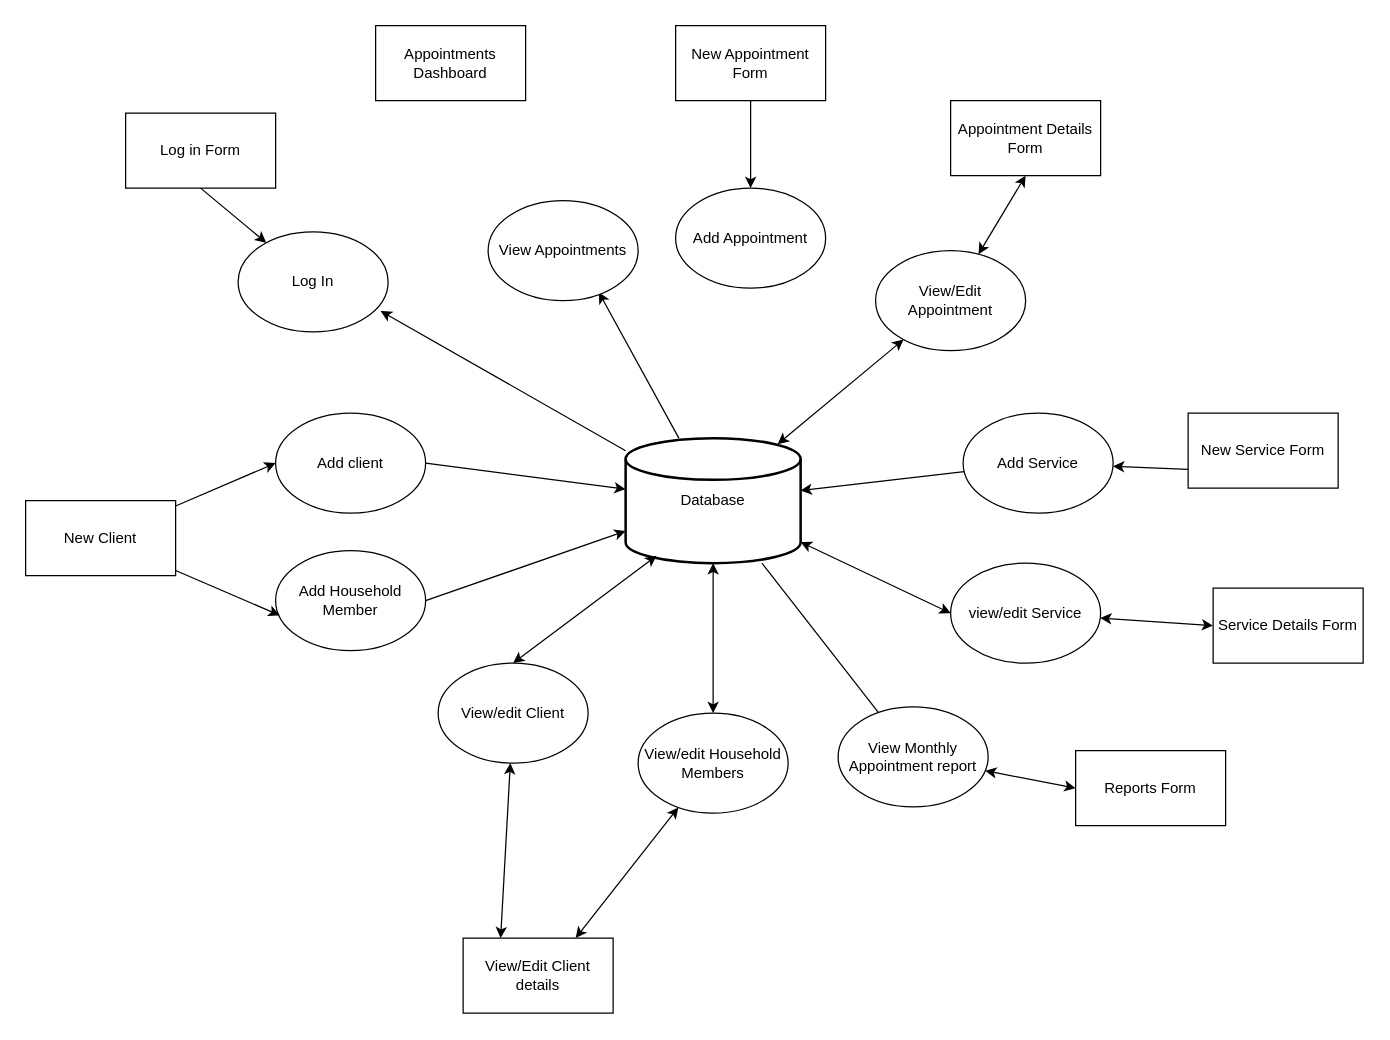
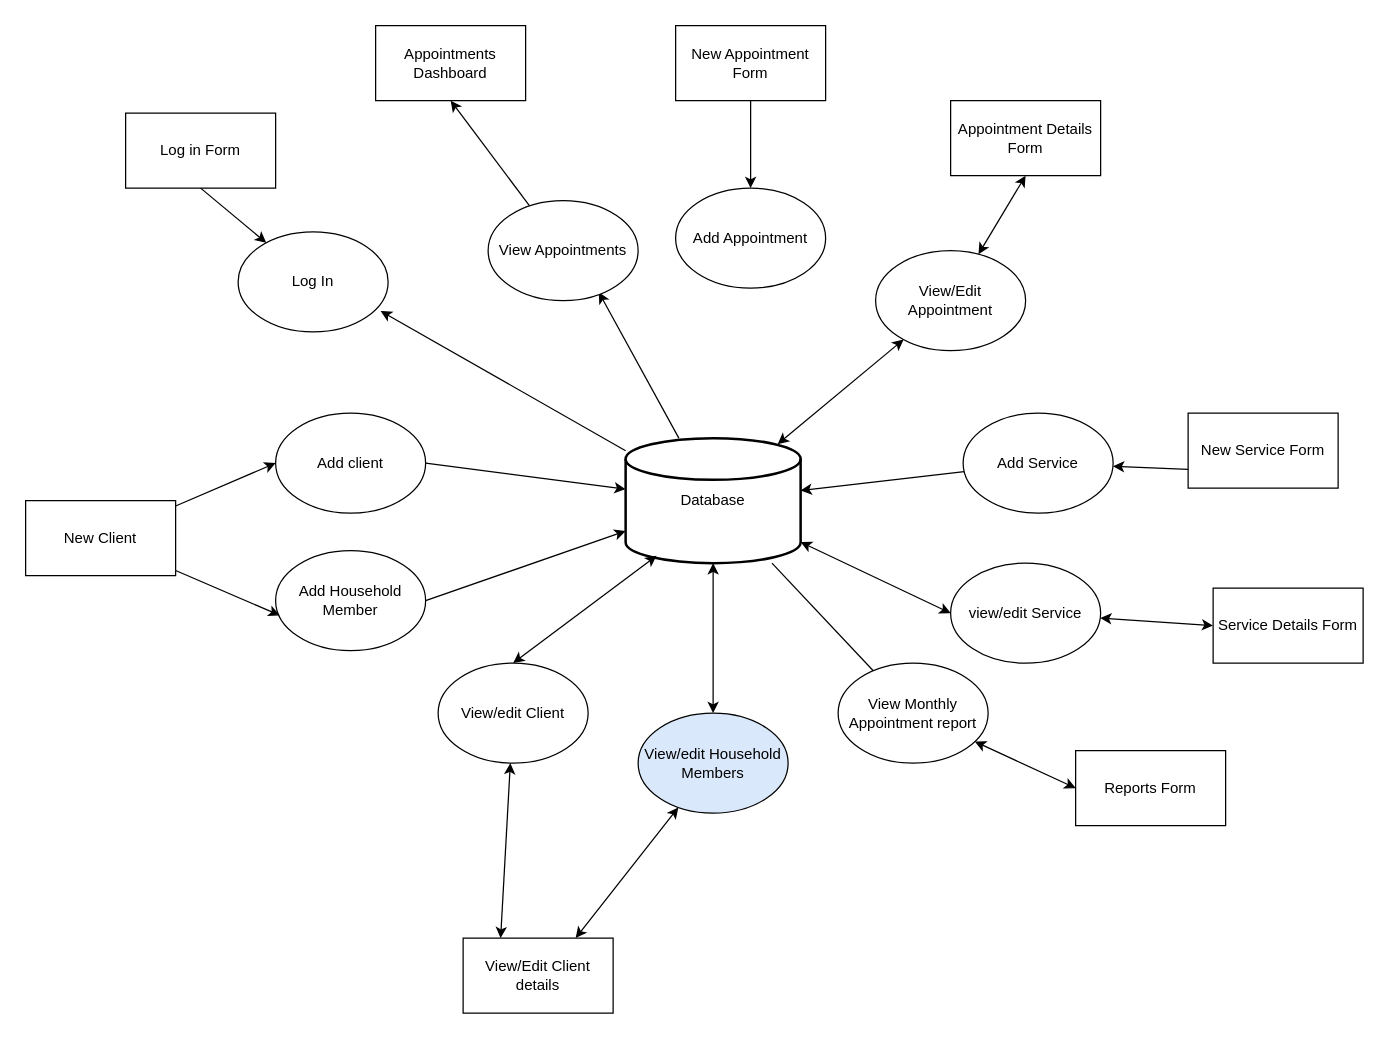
edge "View Appointments" -> "Appointments Dashboard": added
node "View Monthly Appointment report": moved (913, 757) -> (913, 713)
node "View/edit Household Members": fillcolor #ffffff -> #dae8fc
